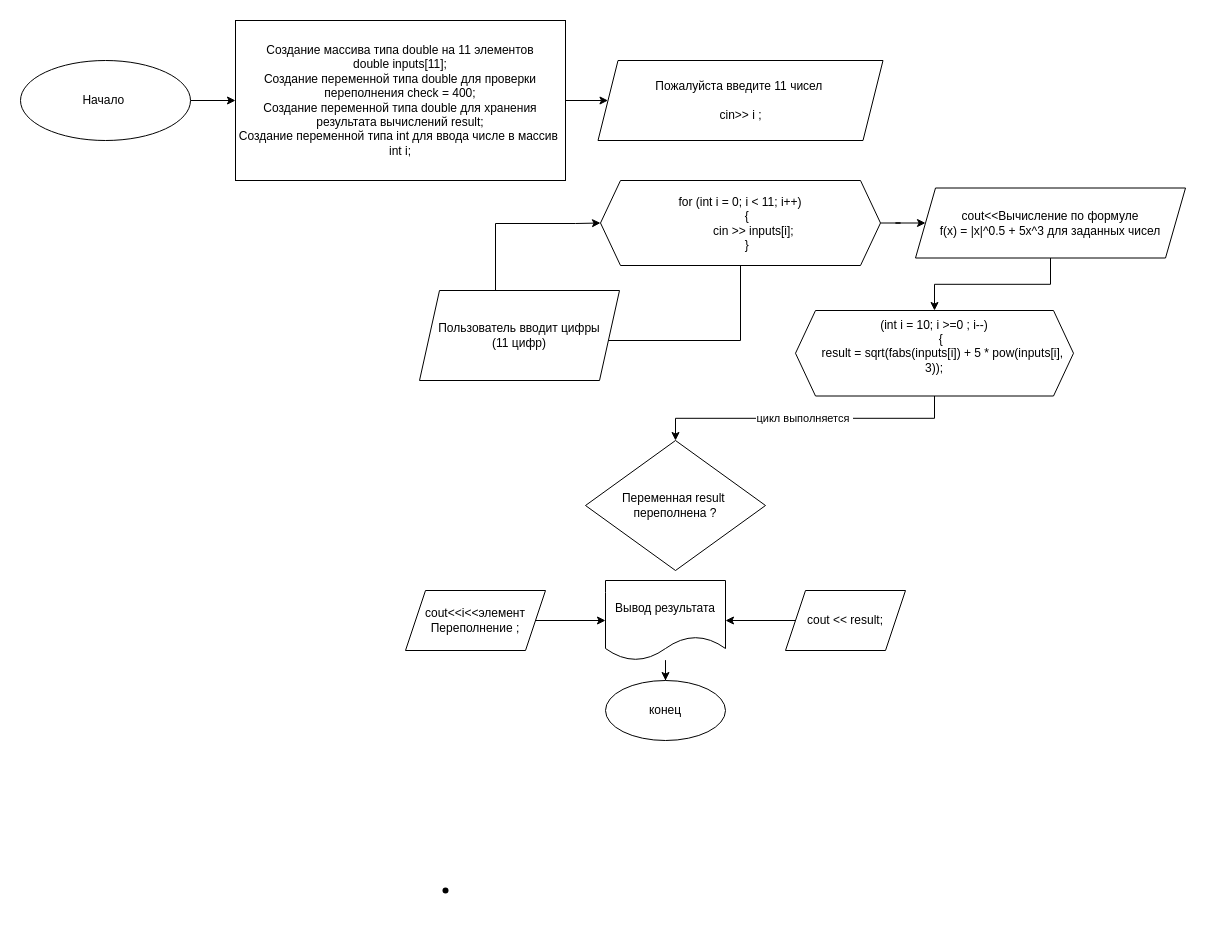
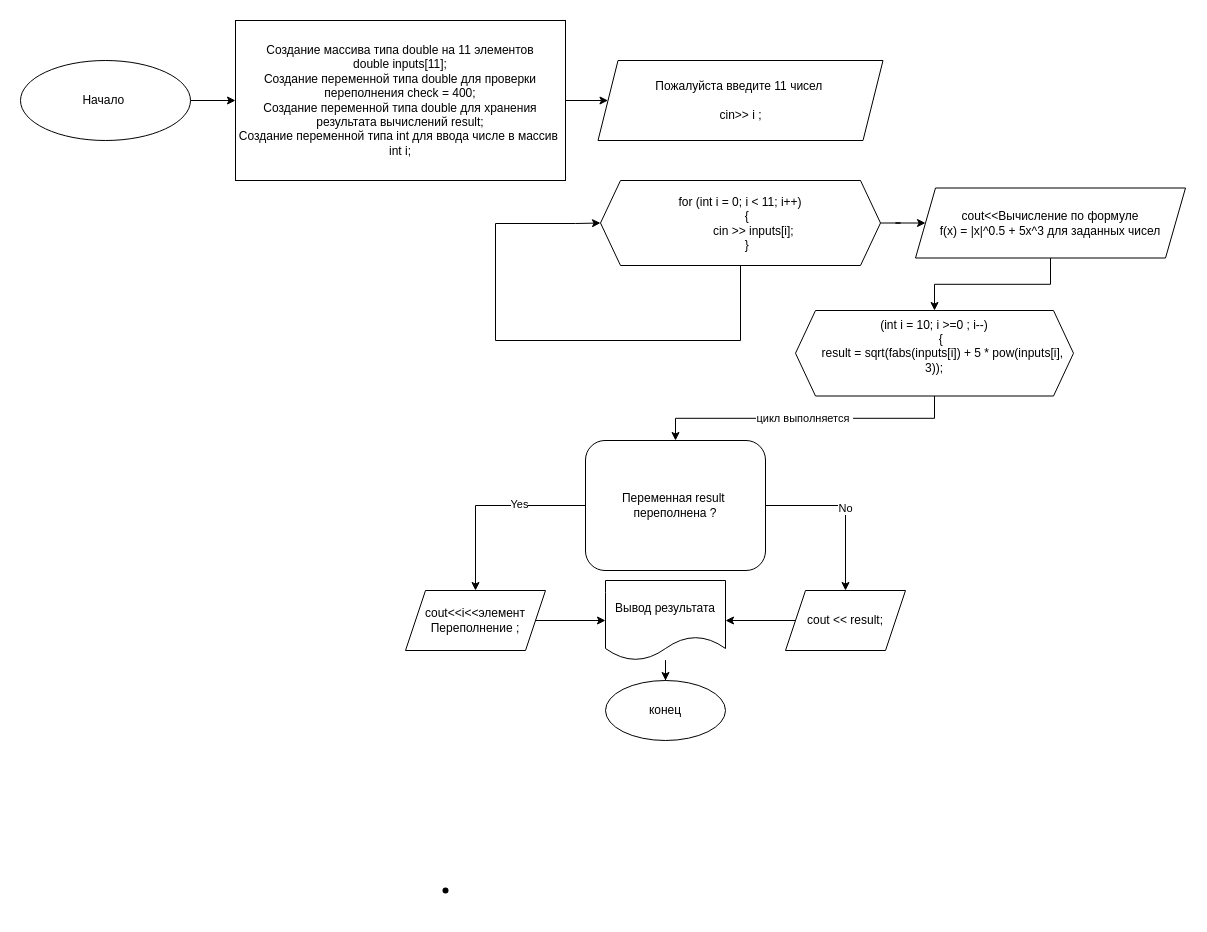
node "Пользователь вводит цифры (11 цифр)": removed
edge "Переменная result переполнена ?" -> "cout<<i<<элемент Переполнение ;": added, label "Yes"
node "Переменная result переполнена ?": shape diamond -> rounded rectangle
edge "Переменная result переполнена ?" -> "cout << result;": added, label "No"
